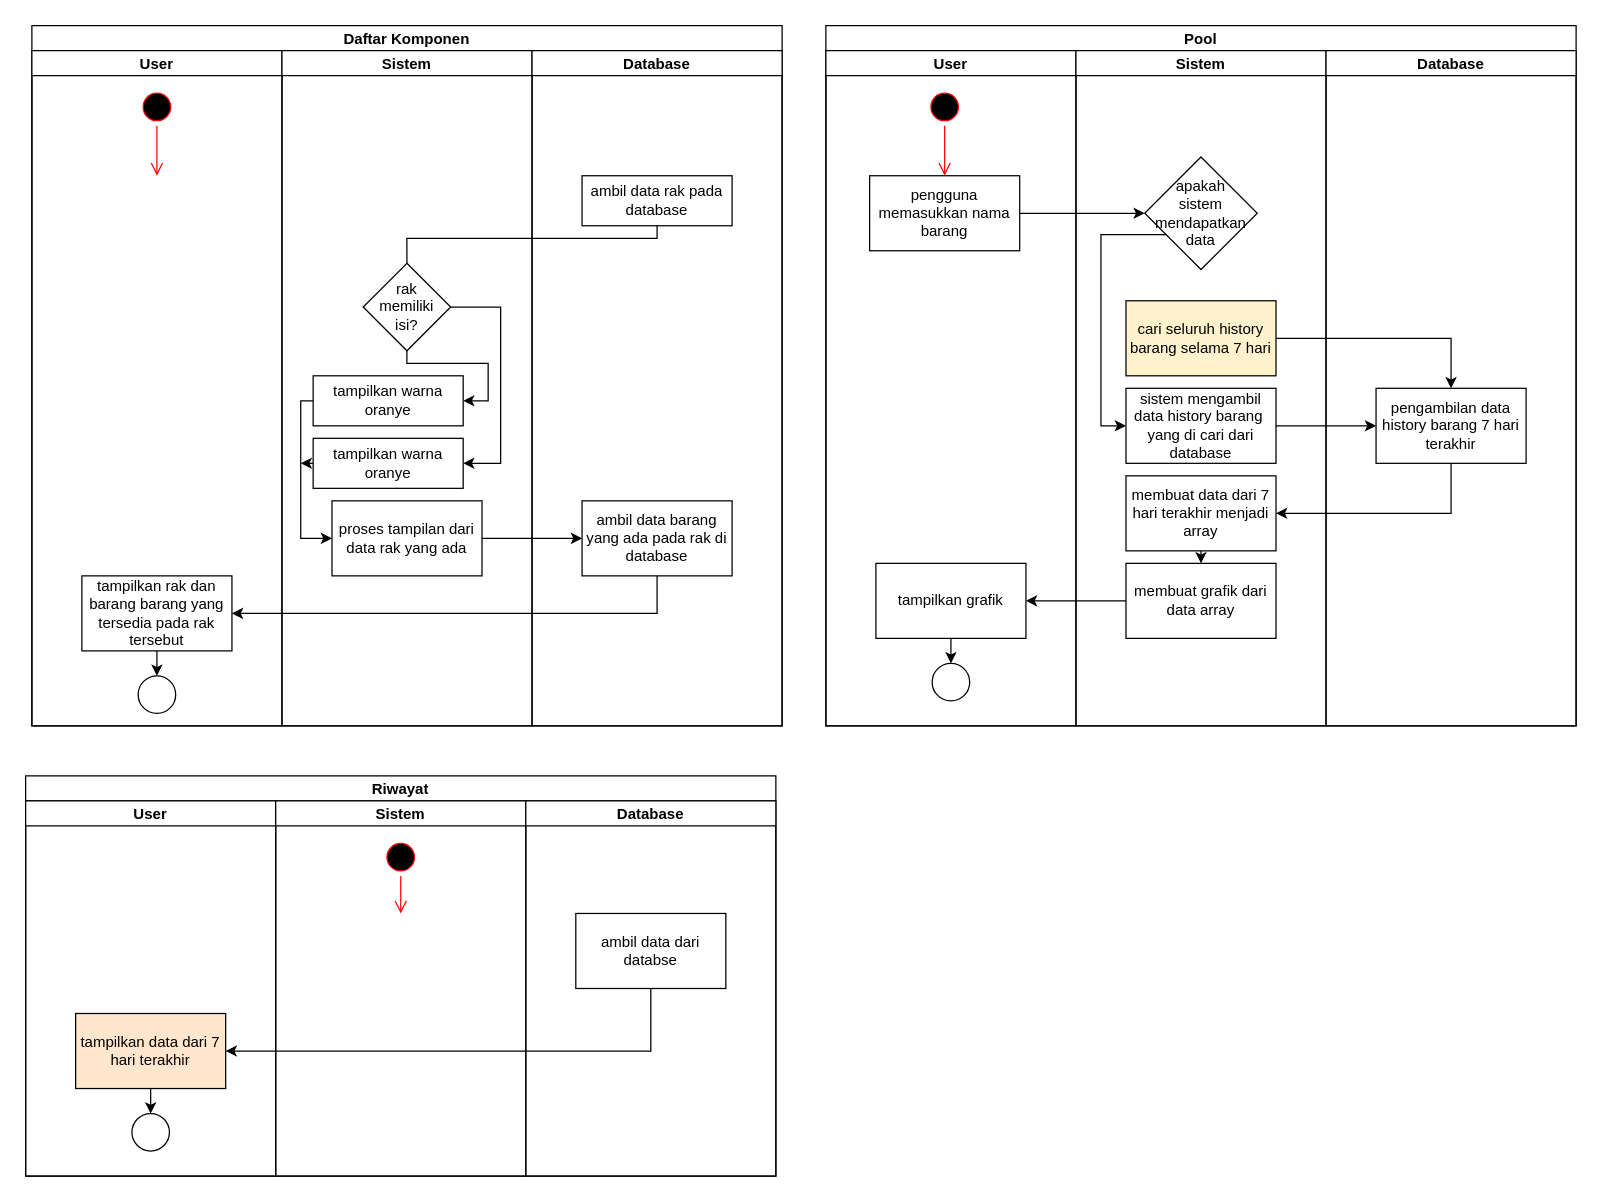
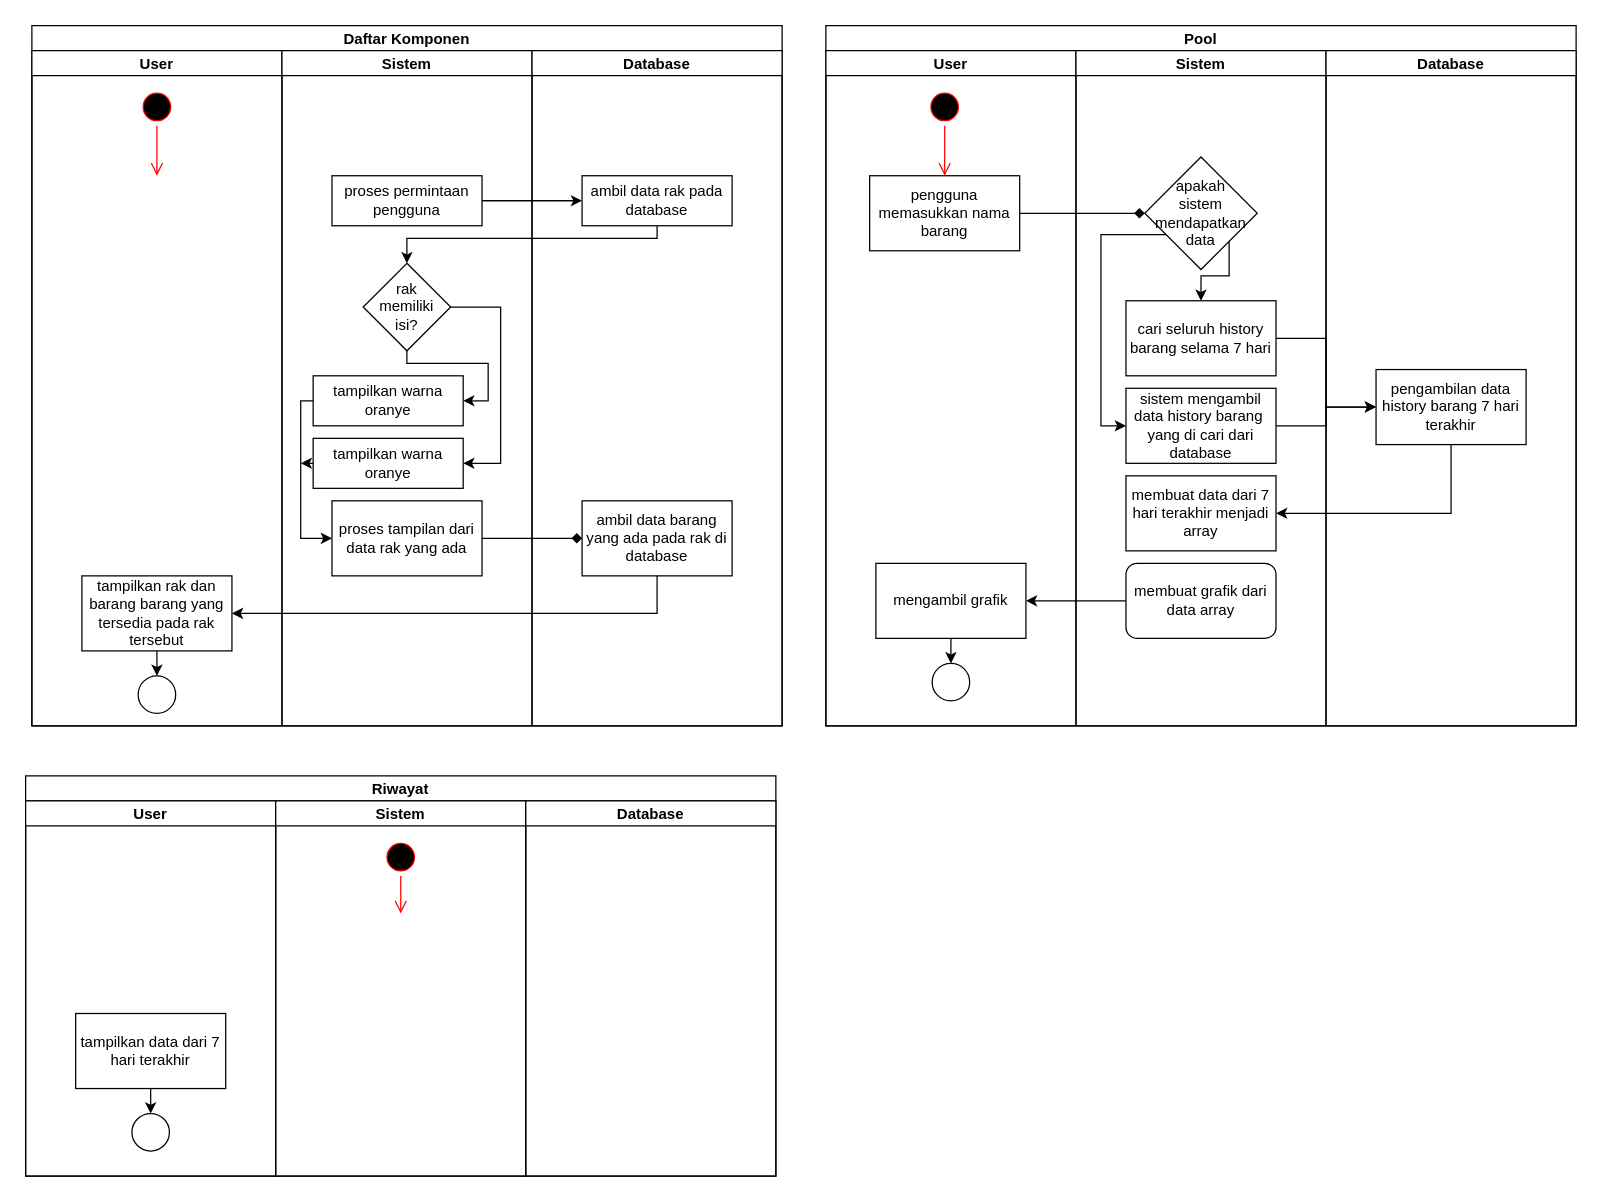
node "proses permintaan pengguna": added
edge "proses permintaan pengguna" -> "ambil data rak pada database": added
edge "pengguna memasukkan nama barang" -> "apakah sistem mendapatkan data": arrowhead classic -> diamond
edge "ambil data rak pada database" -- "rak memiliki isi?": arrowhead none -> classic
edge "apakah sistem mendapatkan data" -> "cari seluruh history barang selama 7 hari": added
node "cari seluruh history barang selama 7 hari": fillcolor #fff2cc -> #ffffff
node "pengambilan data history barang 7 hari terakhir": moved (1451, 426) -> (1451, 407)
edge "proses tampilan dari data rak yang ada" -> "ambil data barang yang ada pada rak di database": arrowhead classic -> diamond
edge "membuat data dari 7 hari terakhir menjadi array" -> "membuat grafik dari data array": removed
node "tampilkan grafik": label "tampilkan grafik" -> "mengambil grafik"
node "membuat grafik dari data array": shape rectangle -> rounded rectangle
node "ambil data dari databse": removed
node "tampilkan data dari 7 hari terakhir": fillcolor #ffe6cc -> #ffffff
edge "ambil data dari databse" -> "tampilkan data dari 7 hari terakhir": removed
